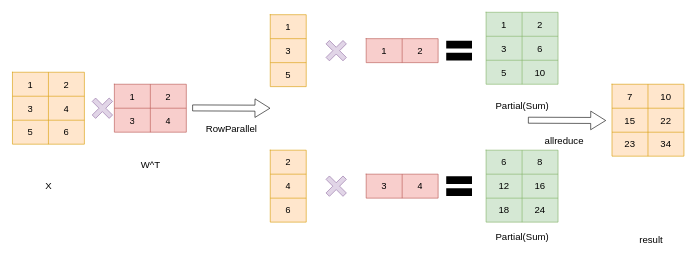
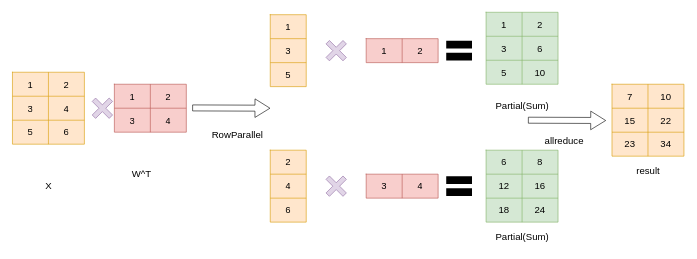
node "RowParallel": moved (231, 129) -> (237, 135)
node "W^T": moved (150, 165) -> (141, 174)
node "result": moved (651, 240) -> (648, 171)
